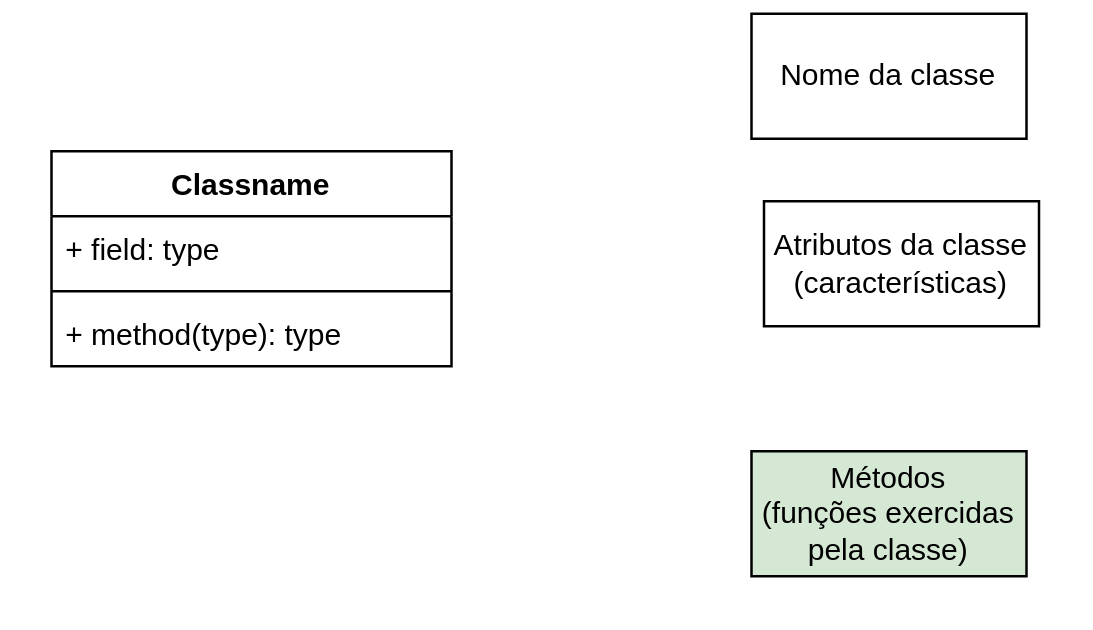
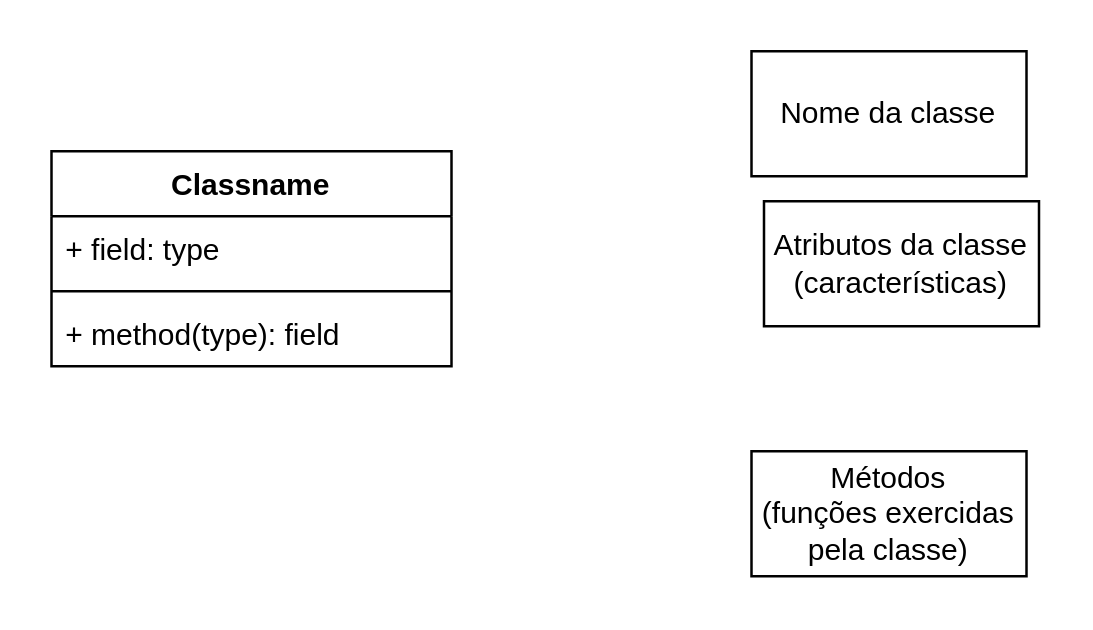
node "Nome da classe": moved (889, 76) -> (889, 114)
node "+ method(type): type": label "+ method(type): type" -> "+ method(type): field"
node "Métodos (funções exercidas pela classe)": fillcolor #d5e8d4 -> #ffffff
